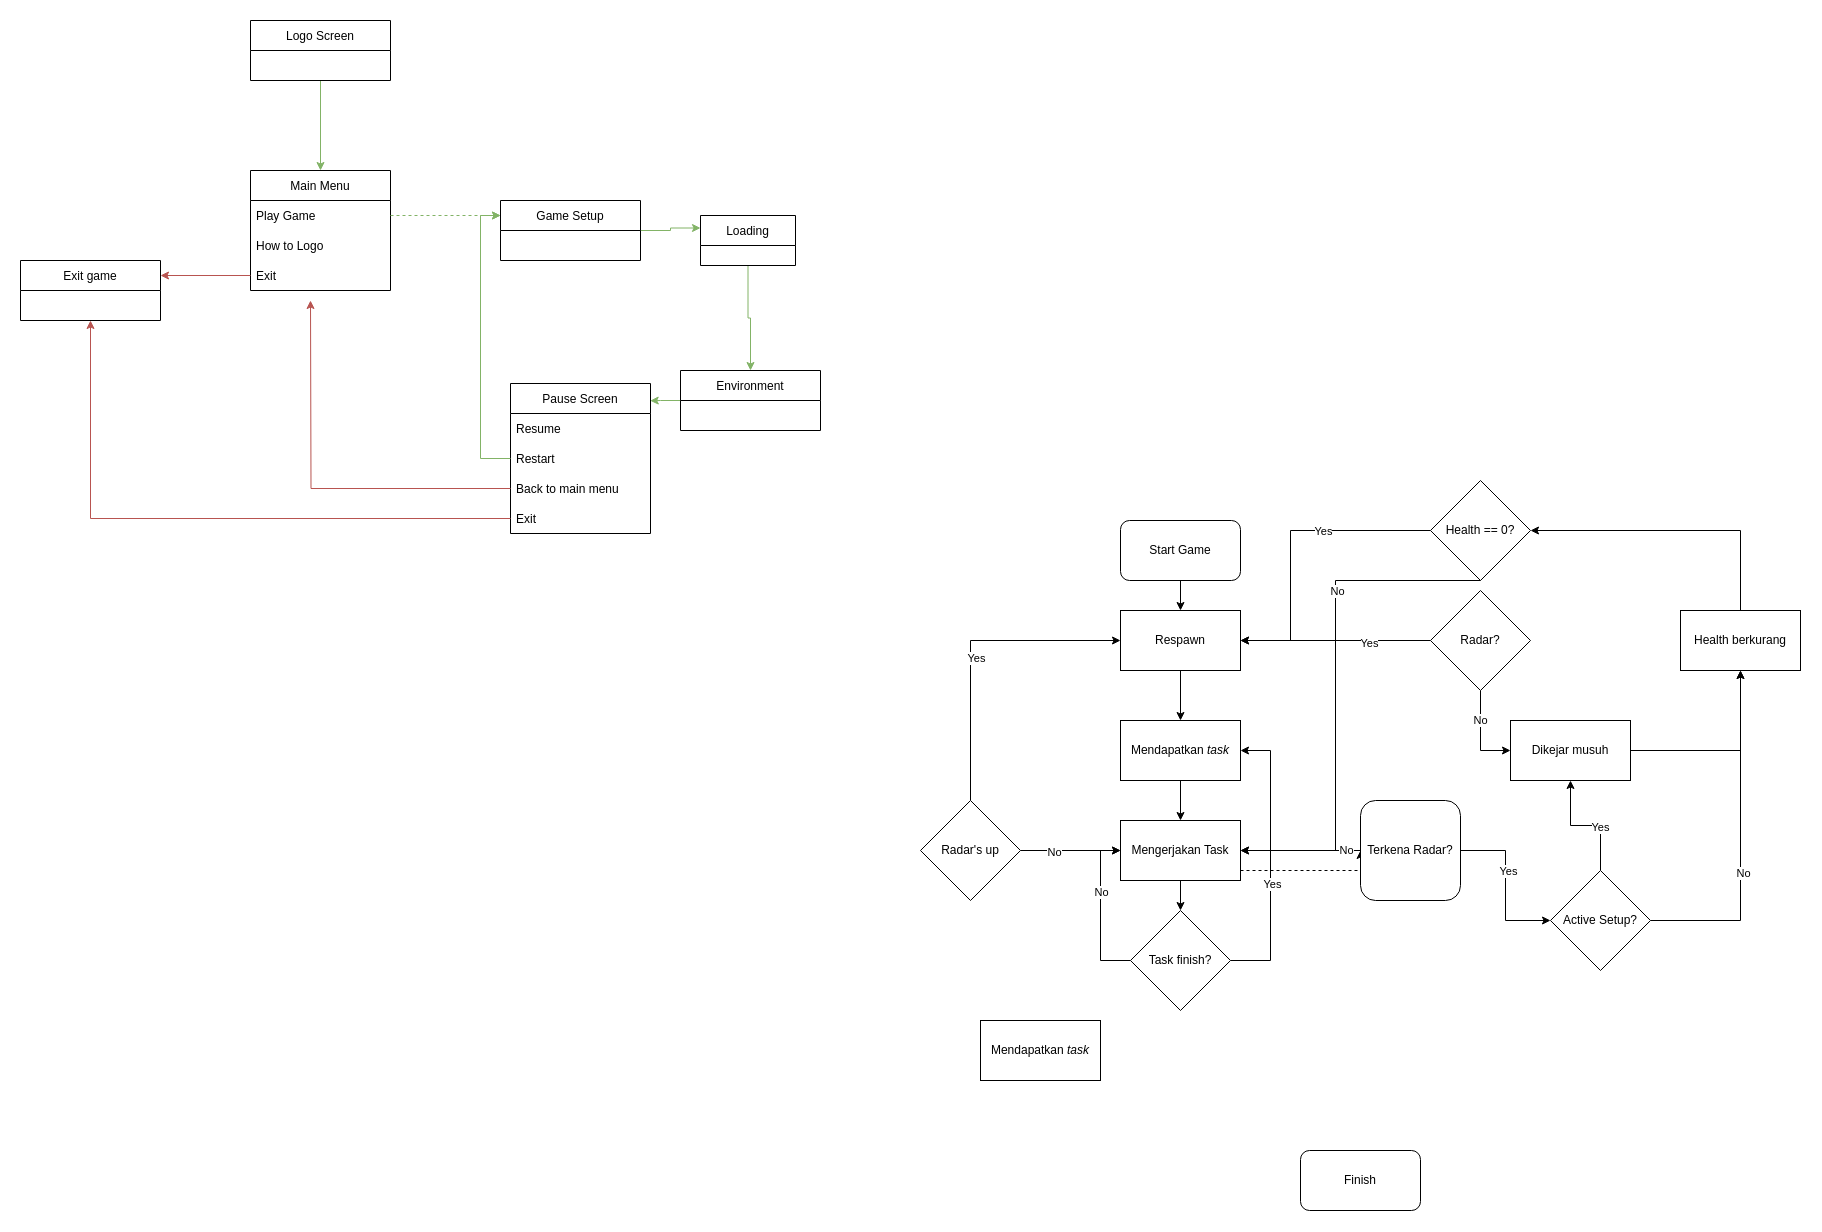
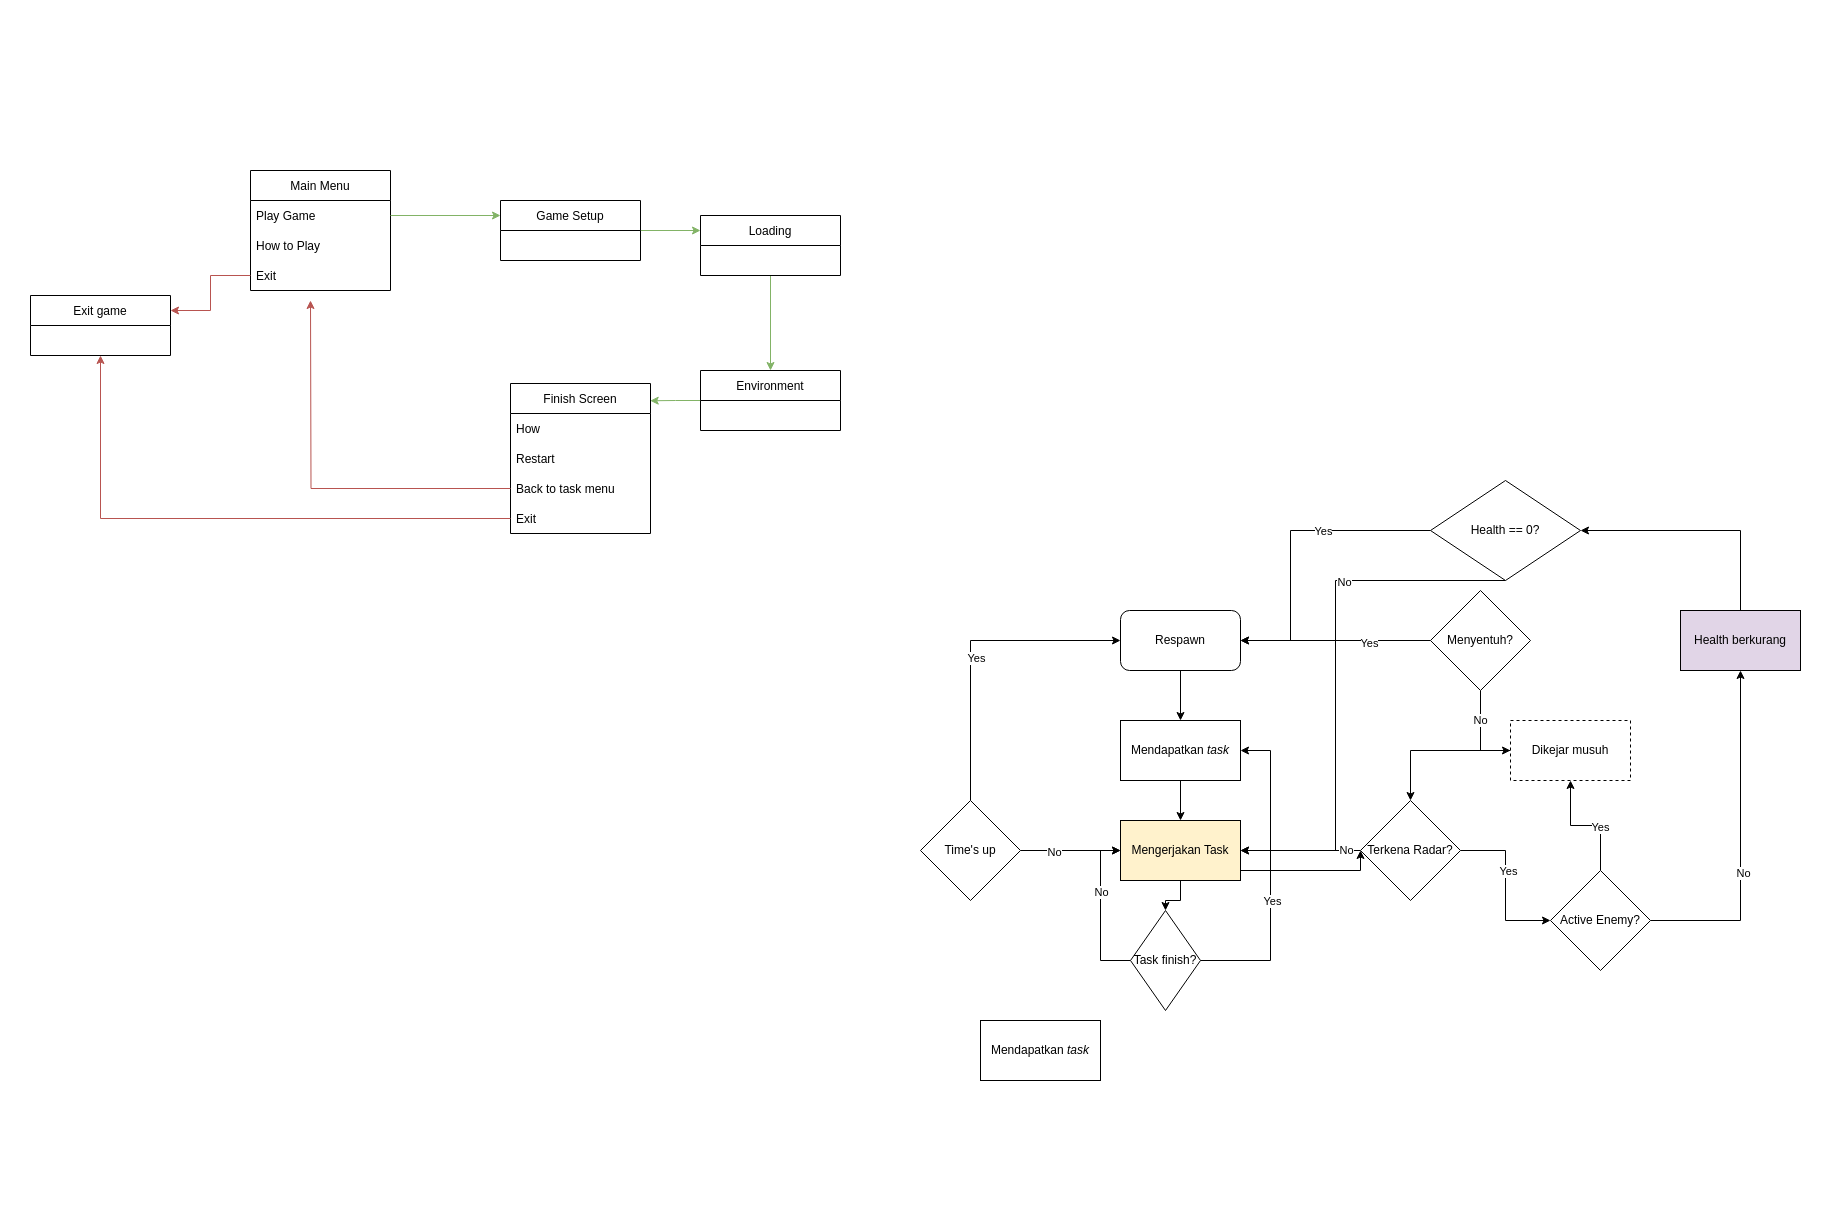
node "Logo Screen": removed
edge "Logo Screen" -> "Main Menu": removed
edge "Play Game" -> "Game Setup": style dashed -> solid
node "Loading": size 95x50 -> 140x60
node "How to Logo": label "How to Logo" -> "How to Play"
node "Exit game": moved (91, 291) -> (101, 326)
edge "Restart" -> "Game Setup": removed
node "Pause Screen": label "Pause Screen" -> "Finish Screen"
node "Environment": moved (751, 401) -> (771, 401)
node "Resume": label "Resume" -> "How"
node "Back to main menu": label "Back to main menu" -> "Back to task menu"
node "Health == 0?": size 100x100 -> 150x100
node "Start Game": removed
edge "Start Game" -> "Respawn": removed
node "Respawn": shape rectangle -> rounded rectangle
node "Radar?": label "Radar?" -> "Menyentuh?"
node "Health berkurang": fillcolor #ffffff -> #e1d5e7
node "Dikejar musuh": style solid -> dashed
edge "Dikejar musuh" -> "Health berkurang": now "Dikejar musuh" -> "Terkena Radar?"
node "Radar's up": label "Radar's up" -> "Time's up"
node "Mengerjakan Task": fillcolor #ffffff -> #fff2cc
node "Terkena Radar?": shape rounded rectangle -> diamond
edge "Mengerjakan Task" -> "Terkena Radar?": style dashed -> solid
node "Active Setup?": label "Active Setup?" -> "Active Enemy?"
node "Task finish?": size 100x100 -> 70x100
node "Finish": removed
